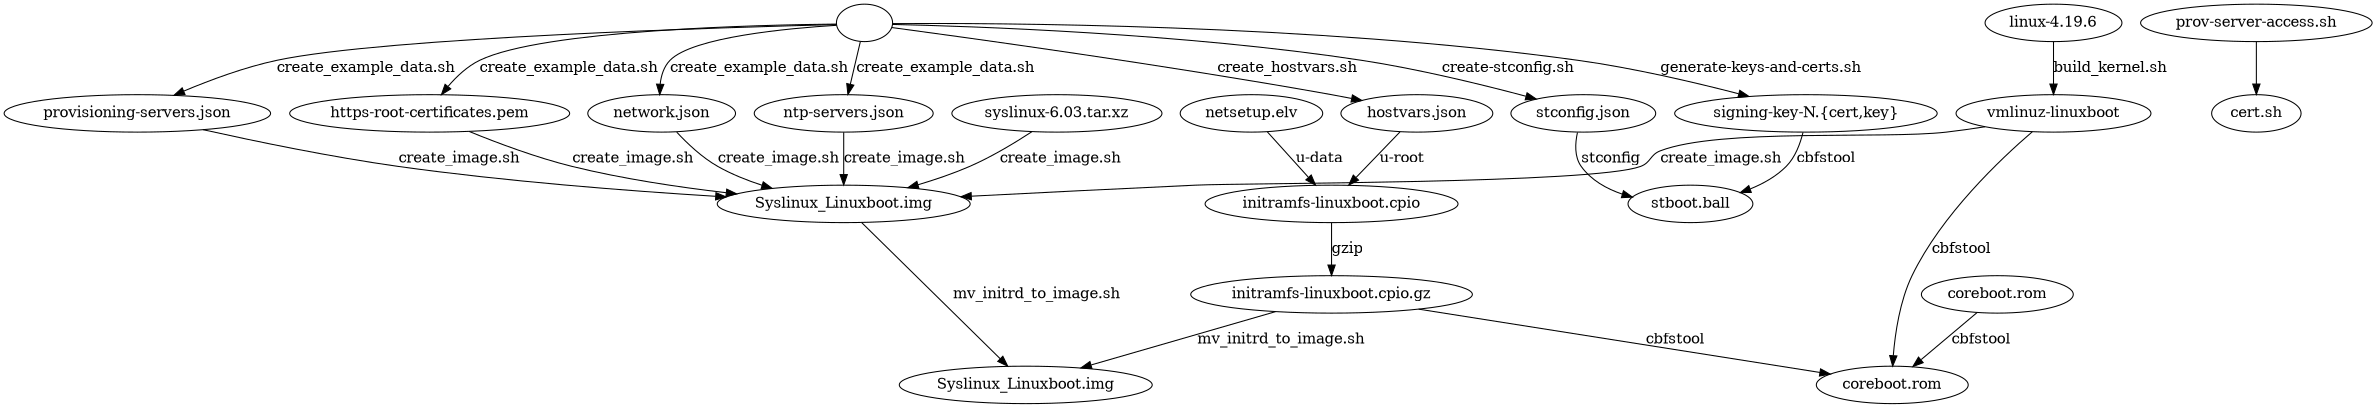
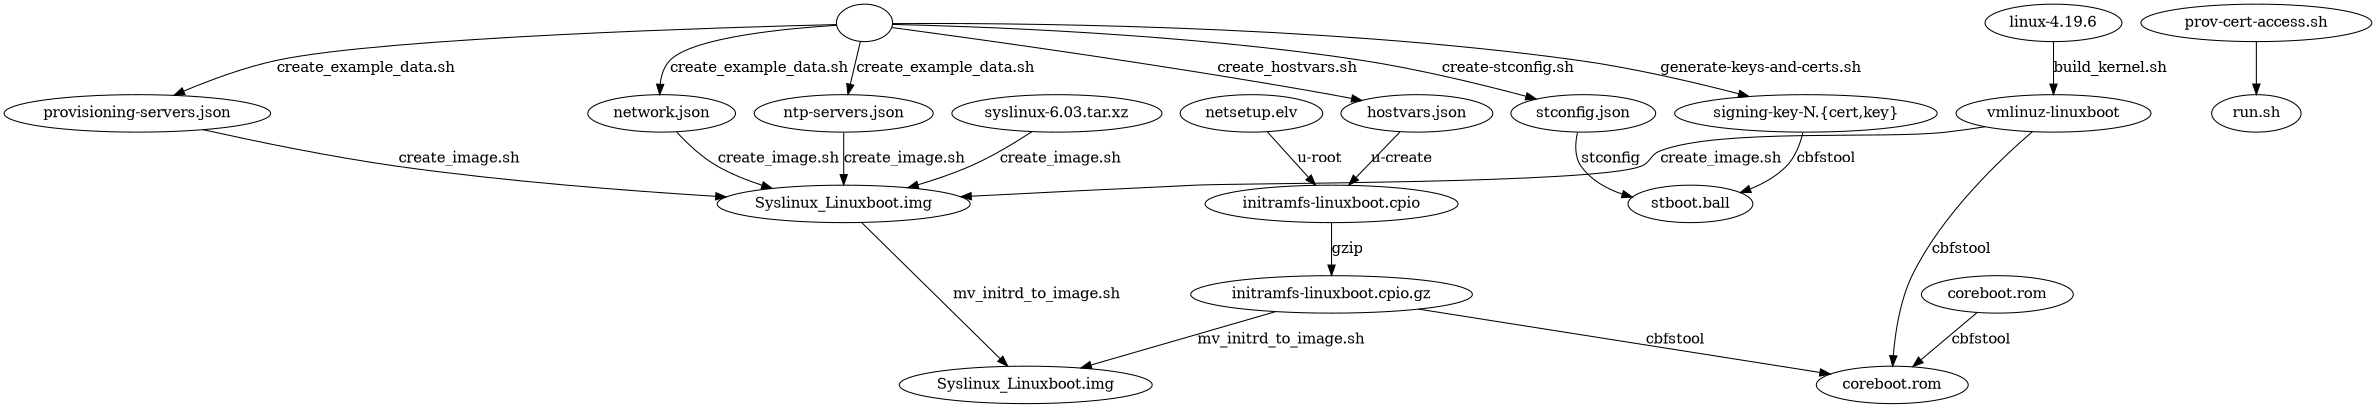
node "prov-server-access.sh": label "prov-server-access.sh" -> "prov-cert-access.sh"
node "https-root-certificates.pem": removed
node "cert.sh": label "cert.sh" -> "run.sh"
edge "netsetup.elv" -> "initramfs-linuxboot.cpio": label "u-data" -> "u-root"
edge "hostvars.json" -> "initramfs-linuxboot.cpio": label "u-root" -> "u-create"
